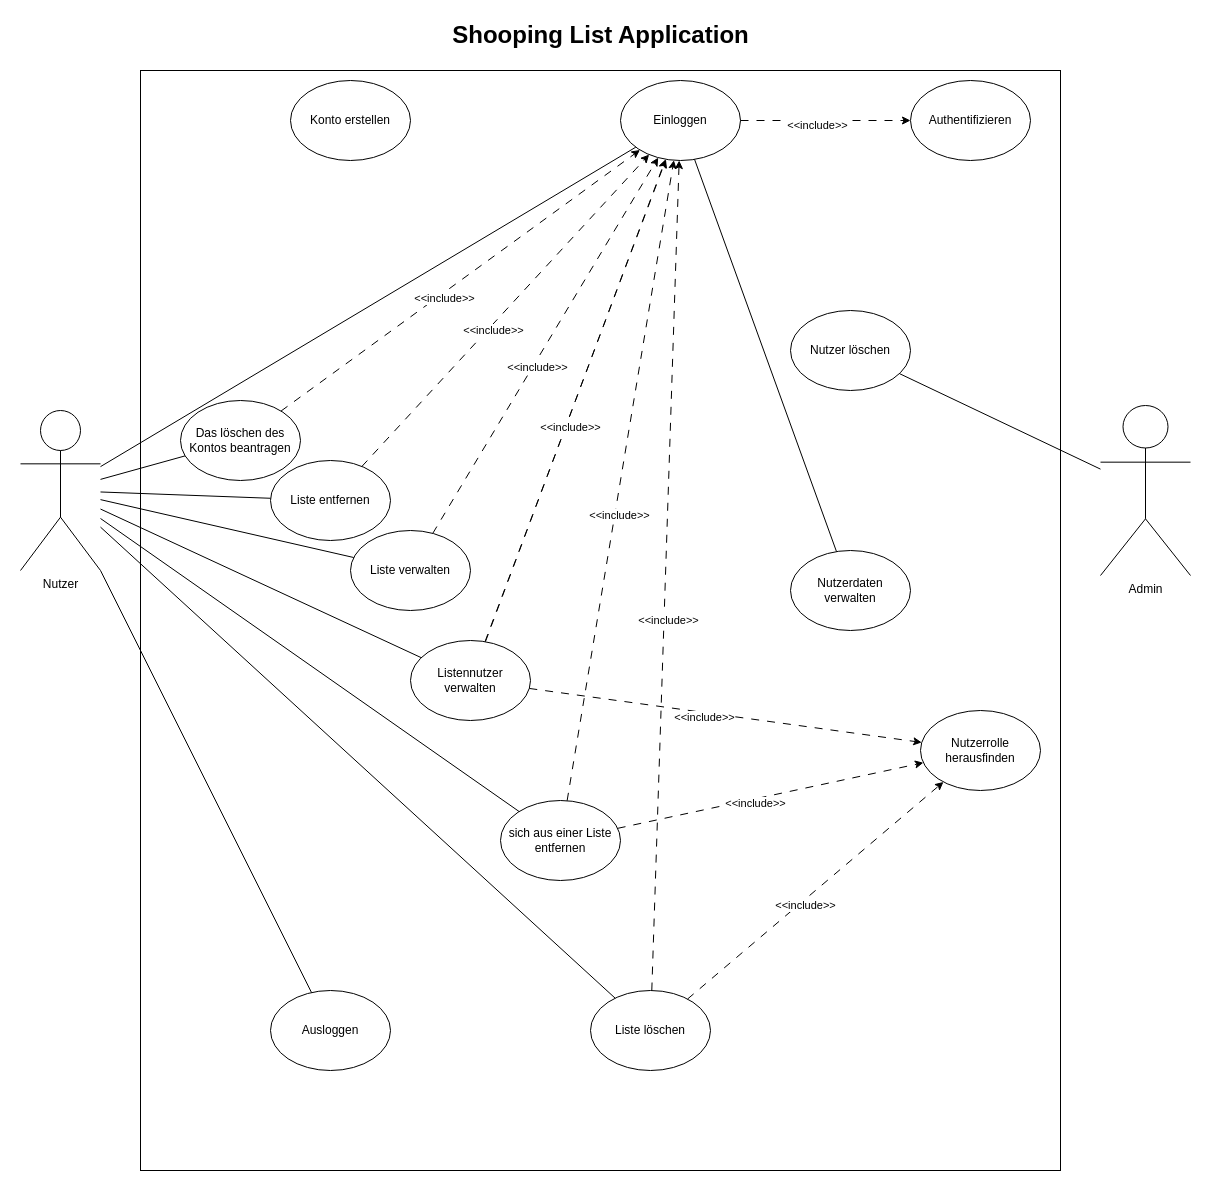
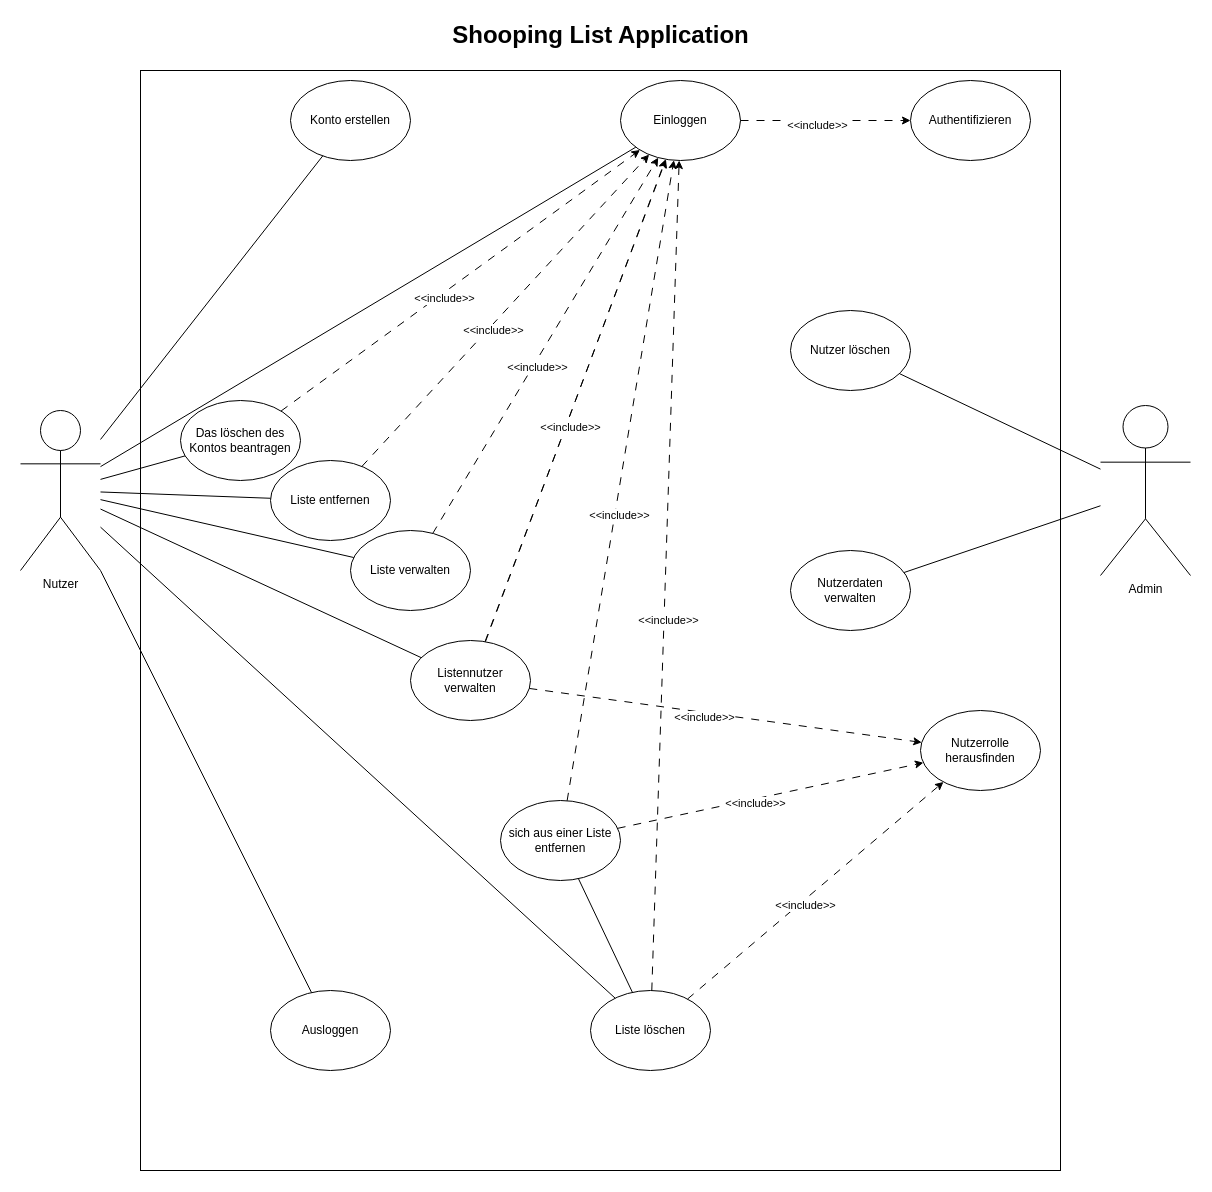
edge "Konto erstellen" -- "Nutzer": added
edge "Einloggen" -- "Nutzerdaten verwalten": now "Admin" -- "Nutzerdaten verwalten"
edge "Nutzer" -- "sich aus einer Liste entfernen": now "Liste löschen" -- "sich aus einer Liste entfernen"
